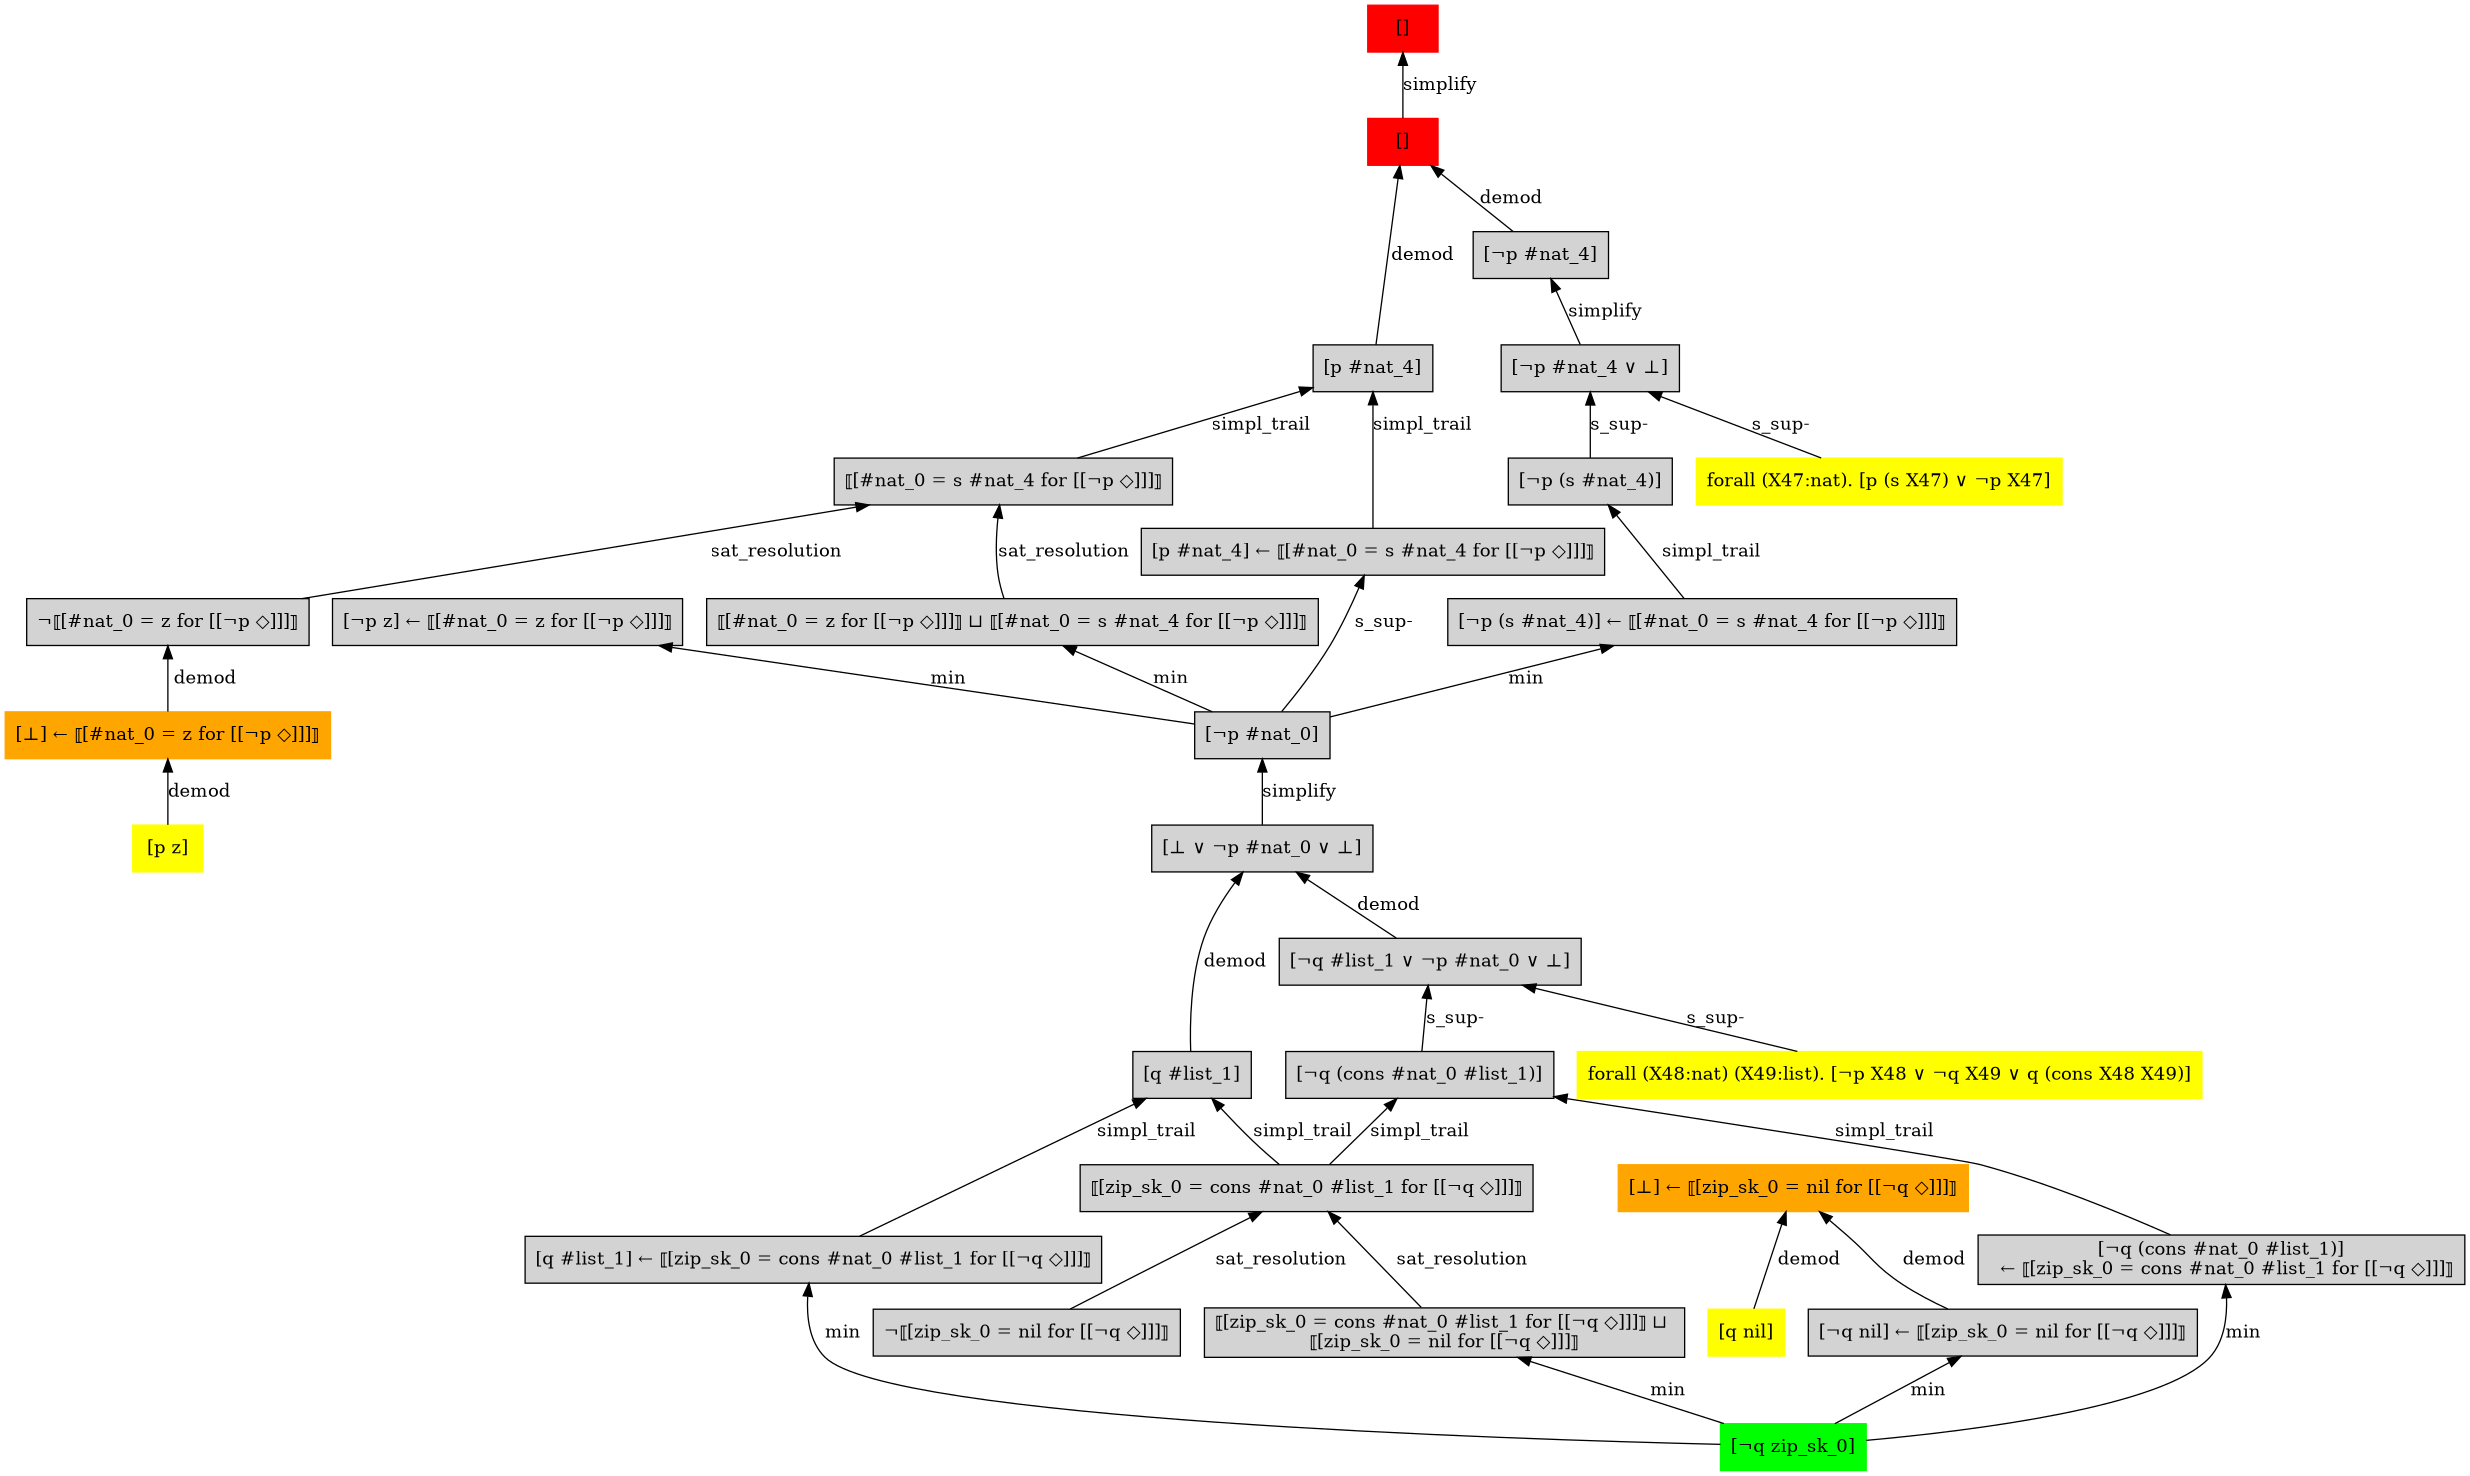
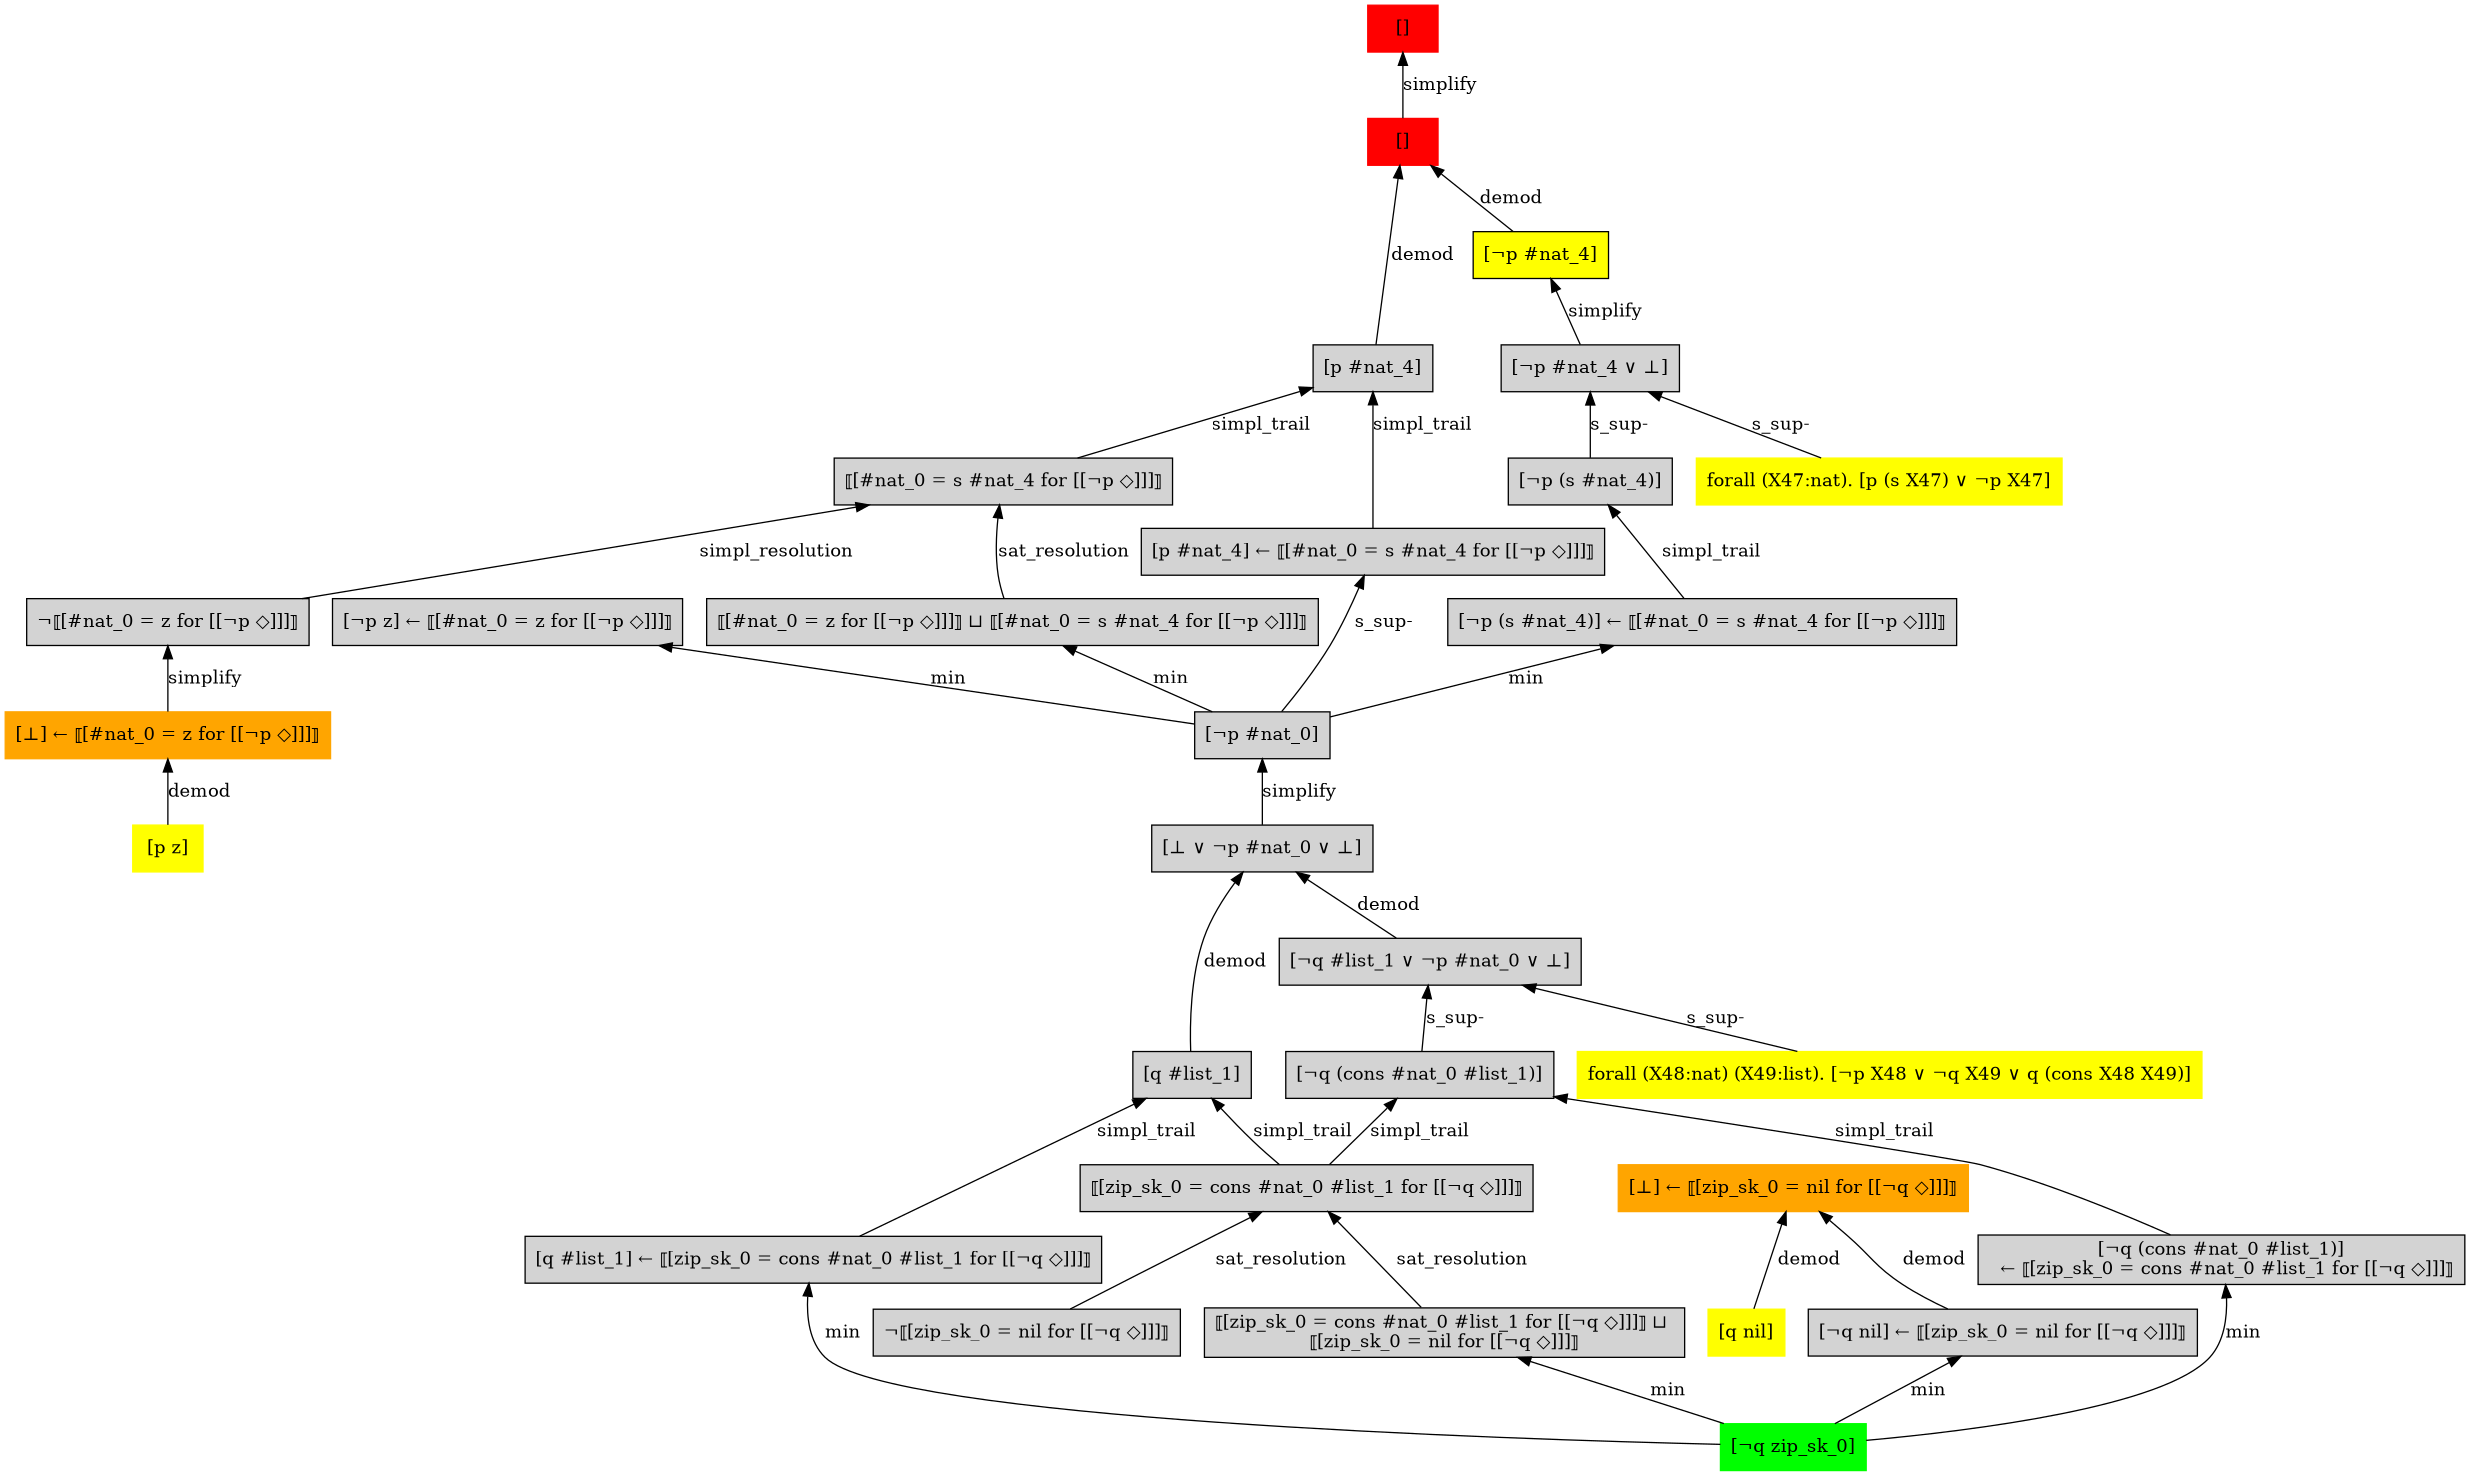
node "[¬p #nat_4]": fillcolor lightgrey -> yellow
edge "¬⟦[#nat_0 = z for [[¬p ◇]]]⟧" -> "⟦[#nat_0 = s #nat_4 for [[¬p ◇]]]⟧": label "sat_resolution" -> "simpl_resolution"
edge "[⊥] ← ⟦[#nat_0 = z for [[¬p ◇]]]⟧" -> "¬⟦[#nat_0 = z for [[¬p ◇]]]⟧": label "demod" -> "simplify"
